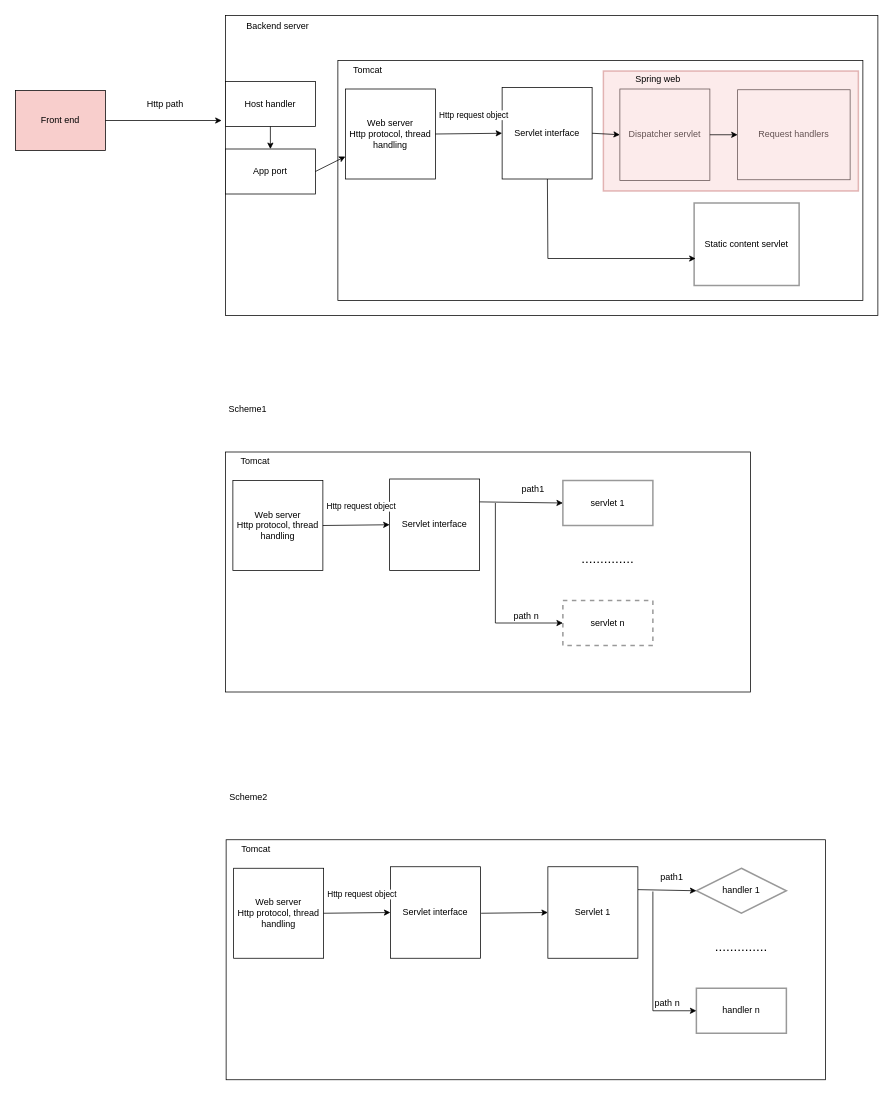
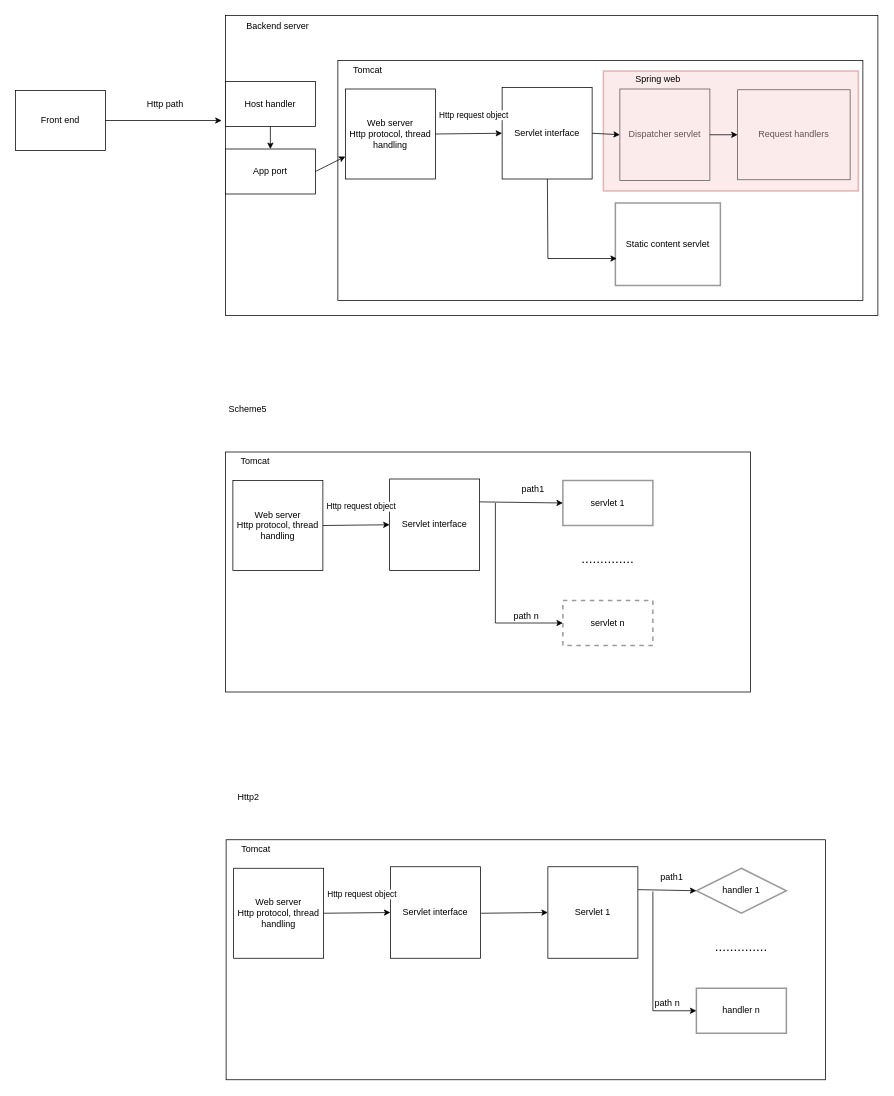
node "Front end": fillcolor #f8cecc -> #ffffff
node "Static content servlet": moved (747, 244) -> (668, 244)
node "Scheme1": label "Scheme1" -> "Scheme5"
node "Scheme2": label "Scheme2" -> "Http2"
